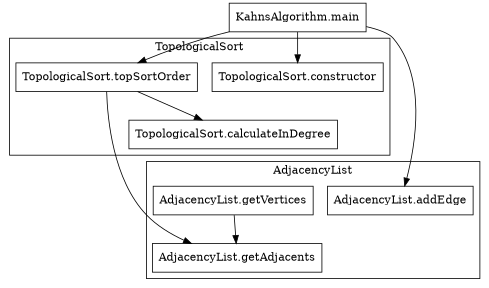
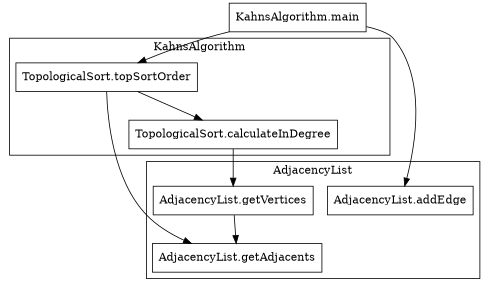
cluster "TopologicalSort": label "TopologicalSort" -> "KahnsAlgorithm"
node "TopologicalSort.constructor": removed
edge "TopologicalSort.calculateInDegree" -> "AdjacencyList.getVertices": added
